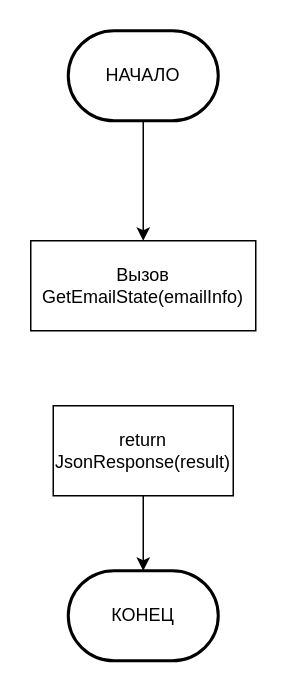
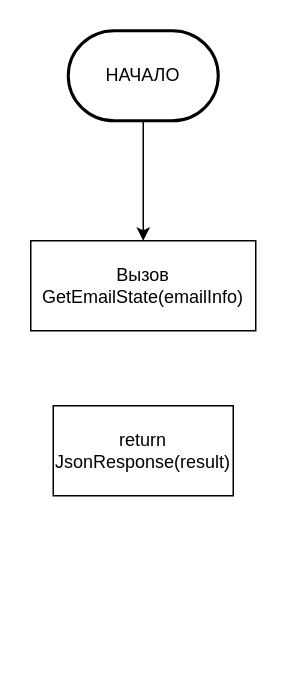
edge "return JsonResponse(result)" -> "КОНЕЦ": removed
node "КОНЕЦ": removed
